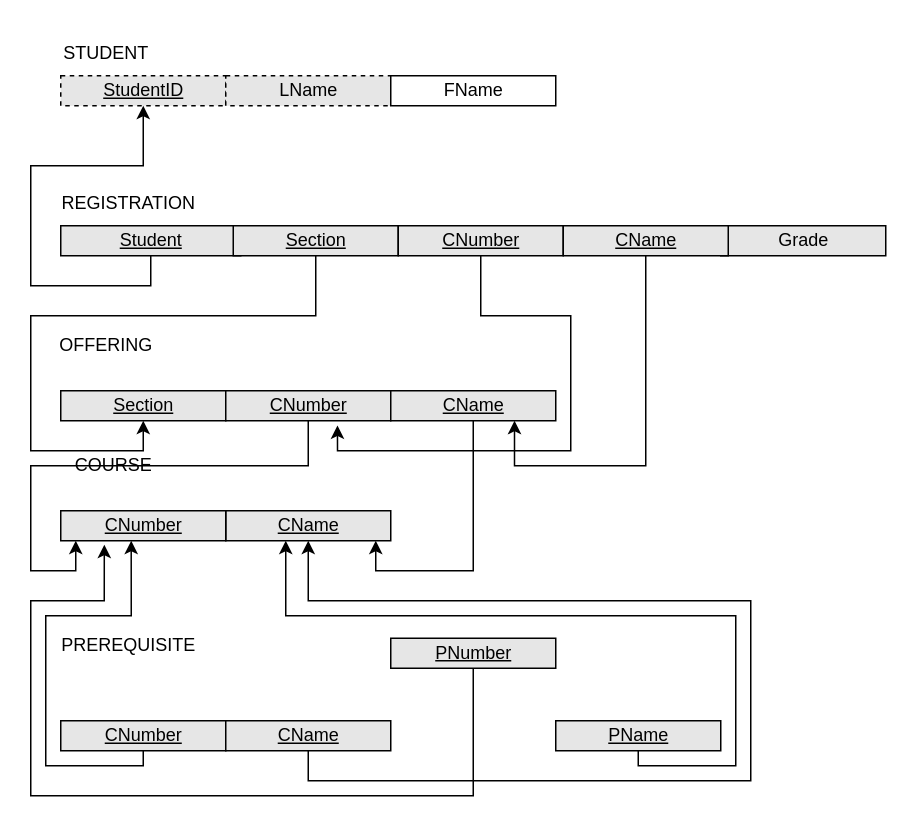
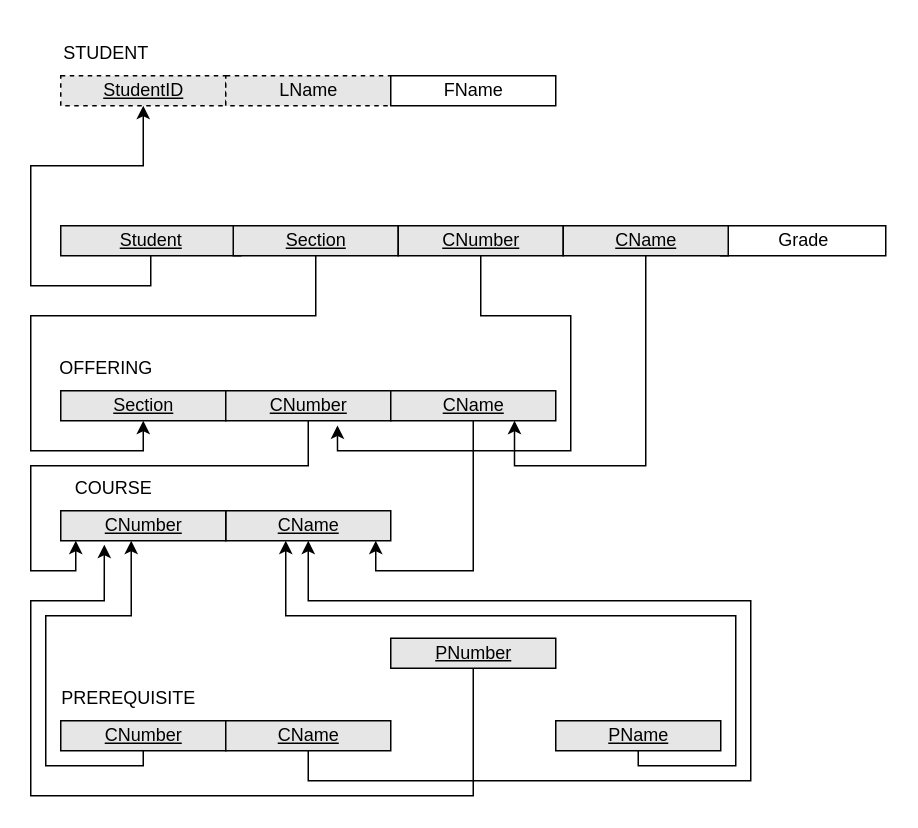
node "REGISTRATION": removed
node "Grade": fillcolor #e6e6e6 -> #ffffff
node "OFFERING": moved (106, 346) -> (106, 368)
node "COURSE": moved (113, 466) -> (113, 488)
node "PREREQUISITE": moved (128, 646) -> (128, 698)
